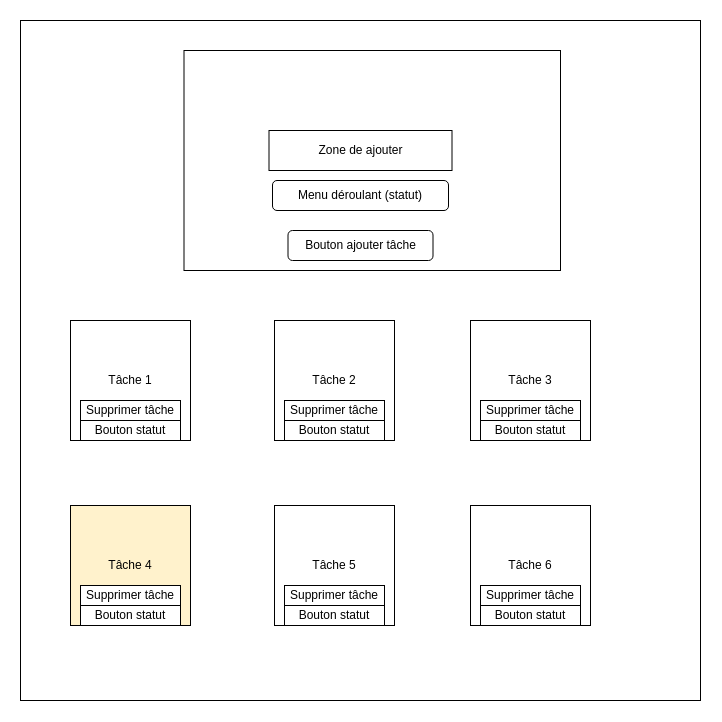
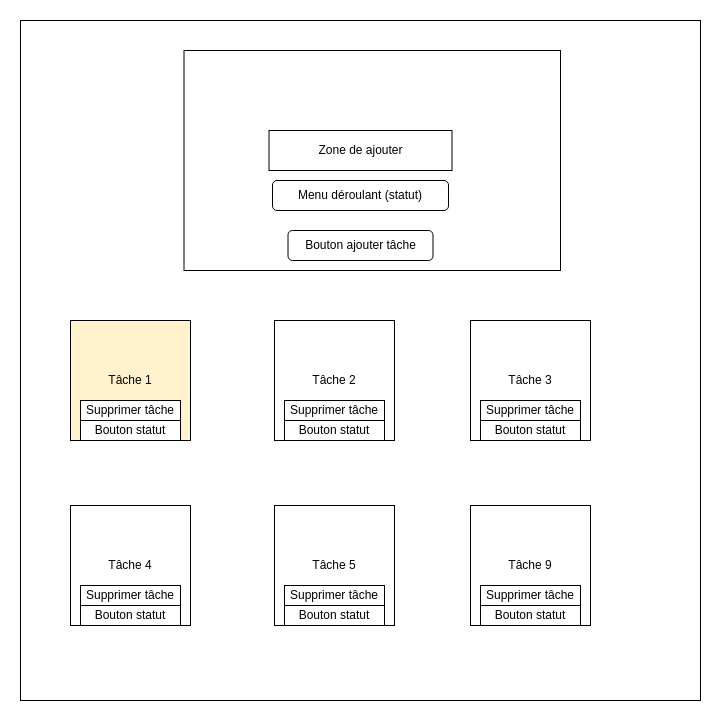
node "Tâche 1": fillcolor #ffffff -> #fff2cc
node "Tâche 4": fillcolor #fff2cc -> #ffffff
node "Tâche 6": label "Tâche 6" -> "Tâche 9"
